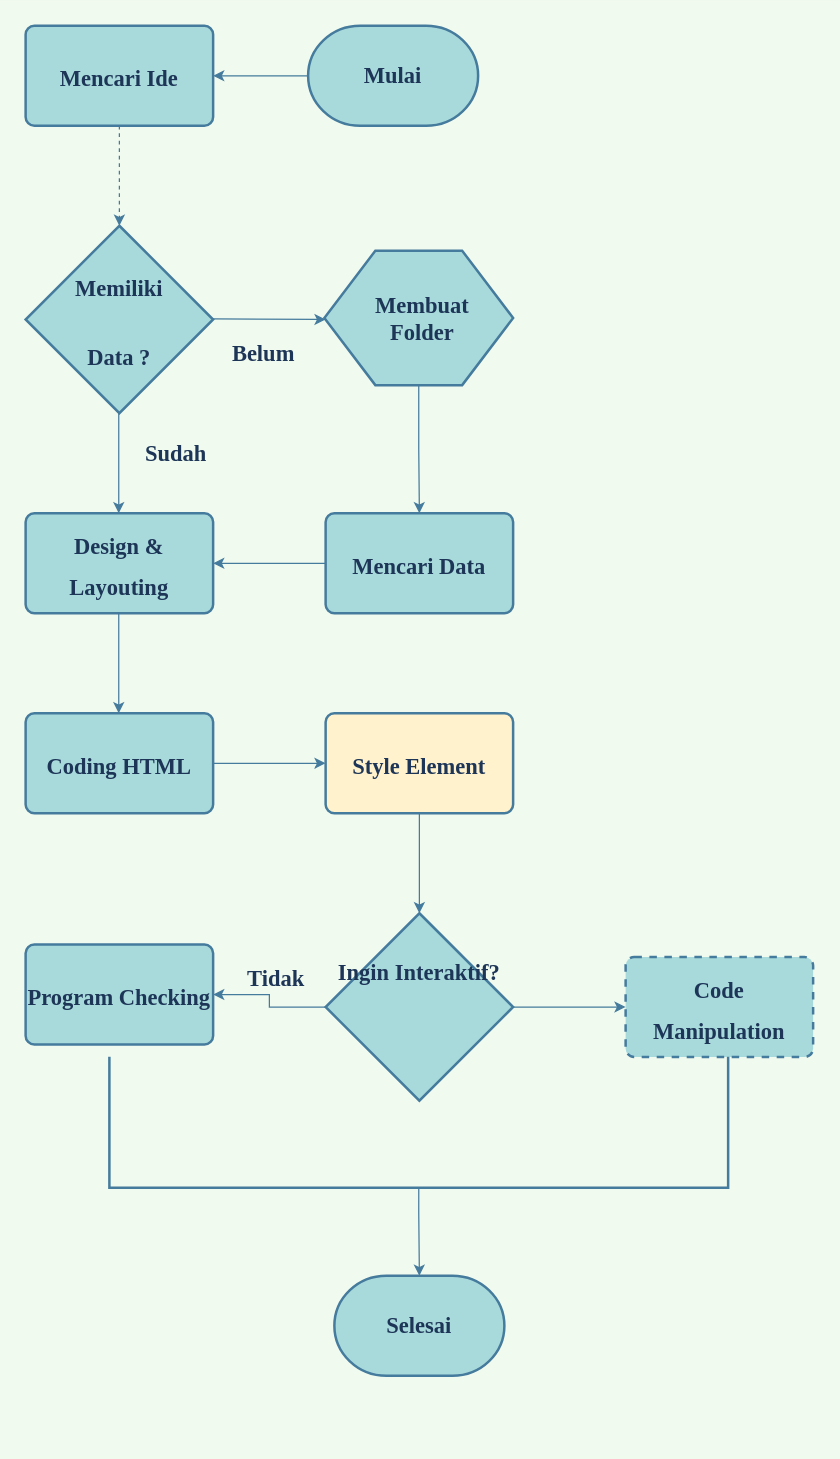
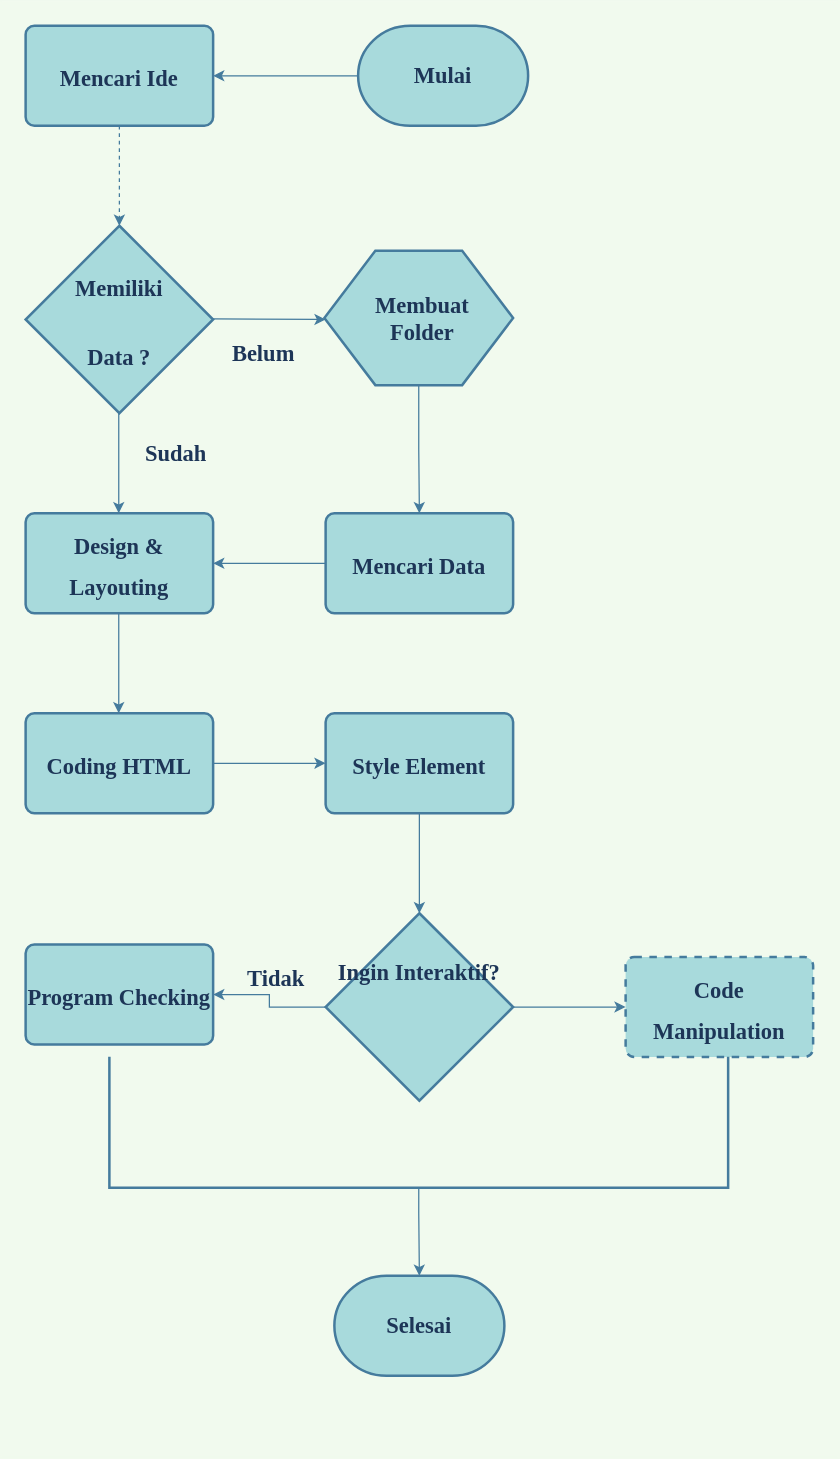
node "Mulai": moved (393, 76) -> (443, 76)
node "Style Element": fillcolor #fff2cc -> #a8dadc
